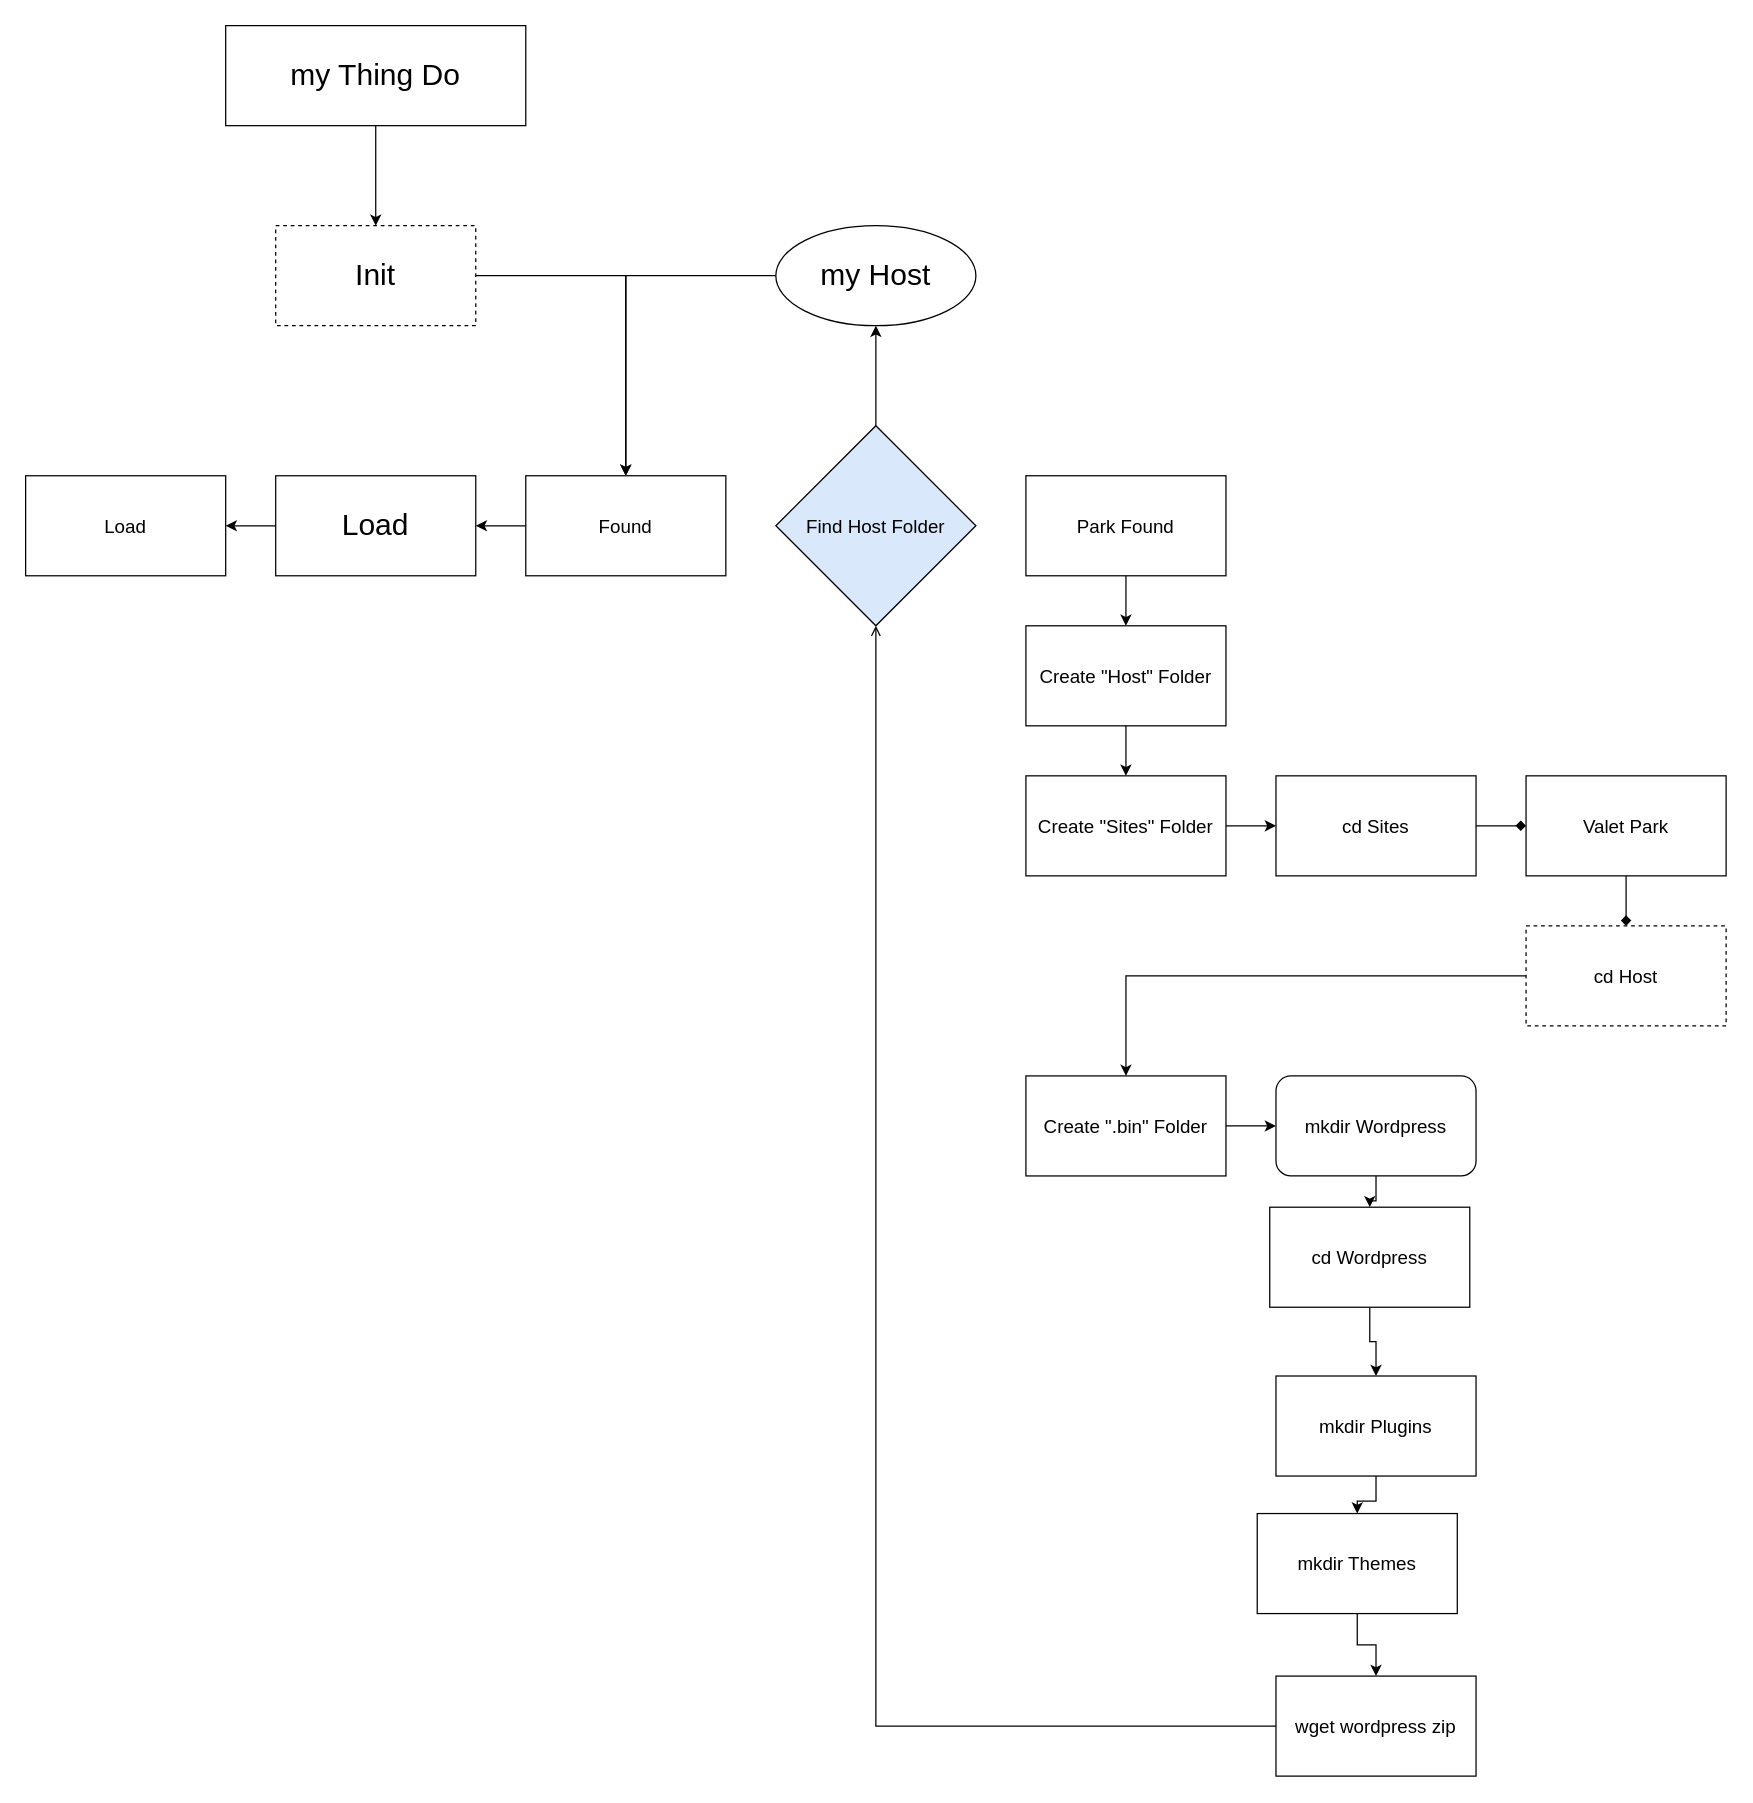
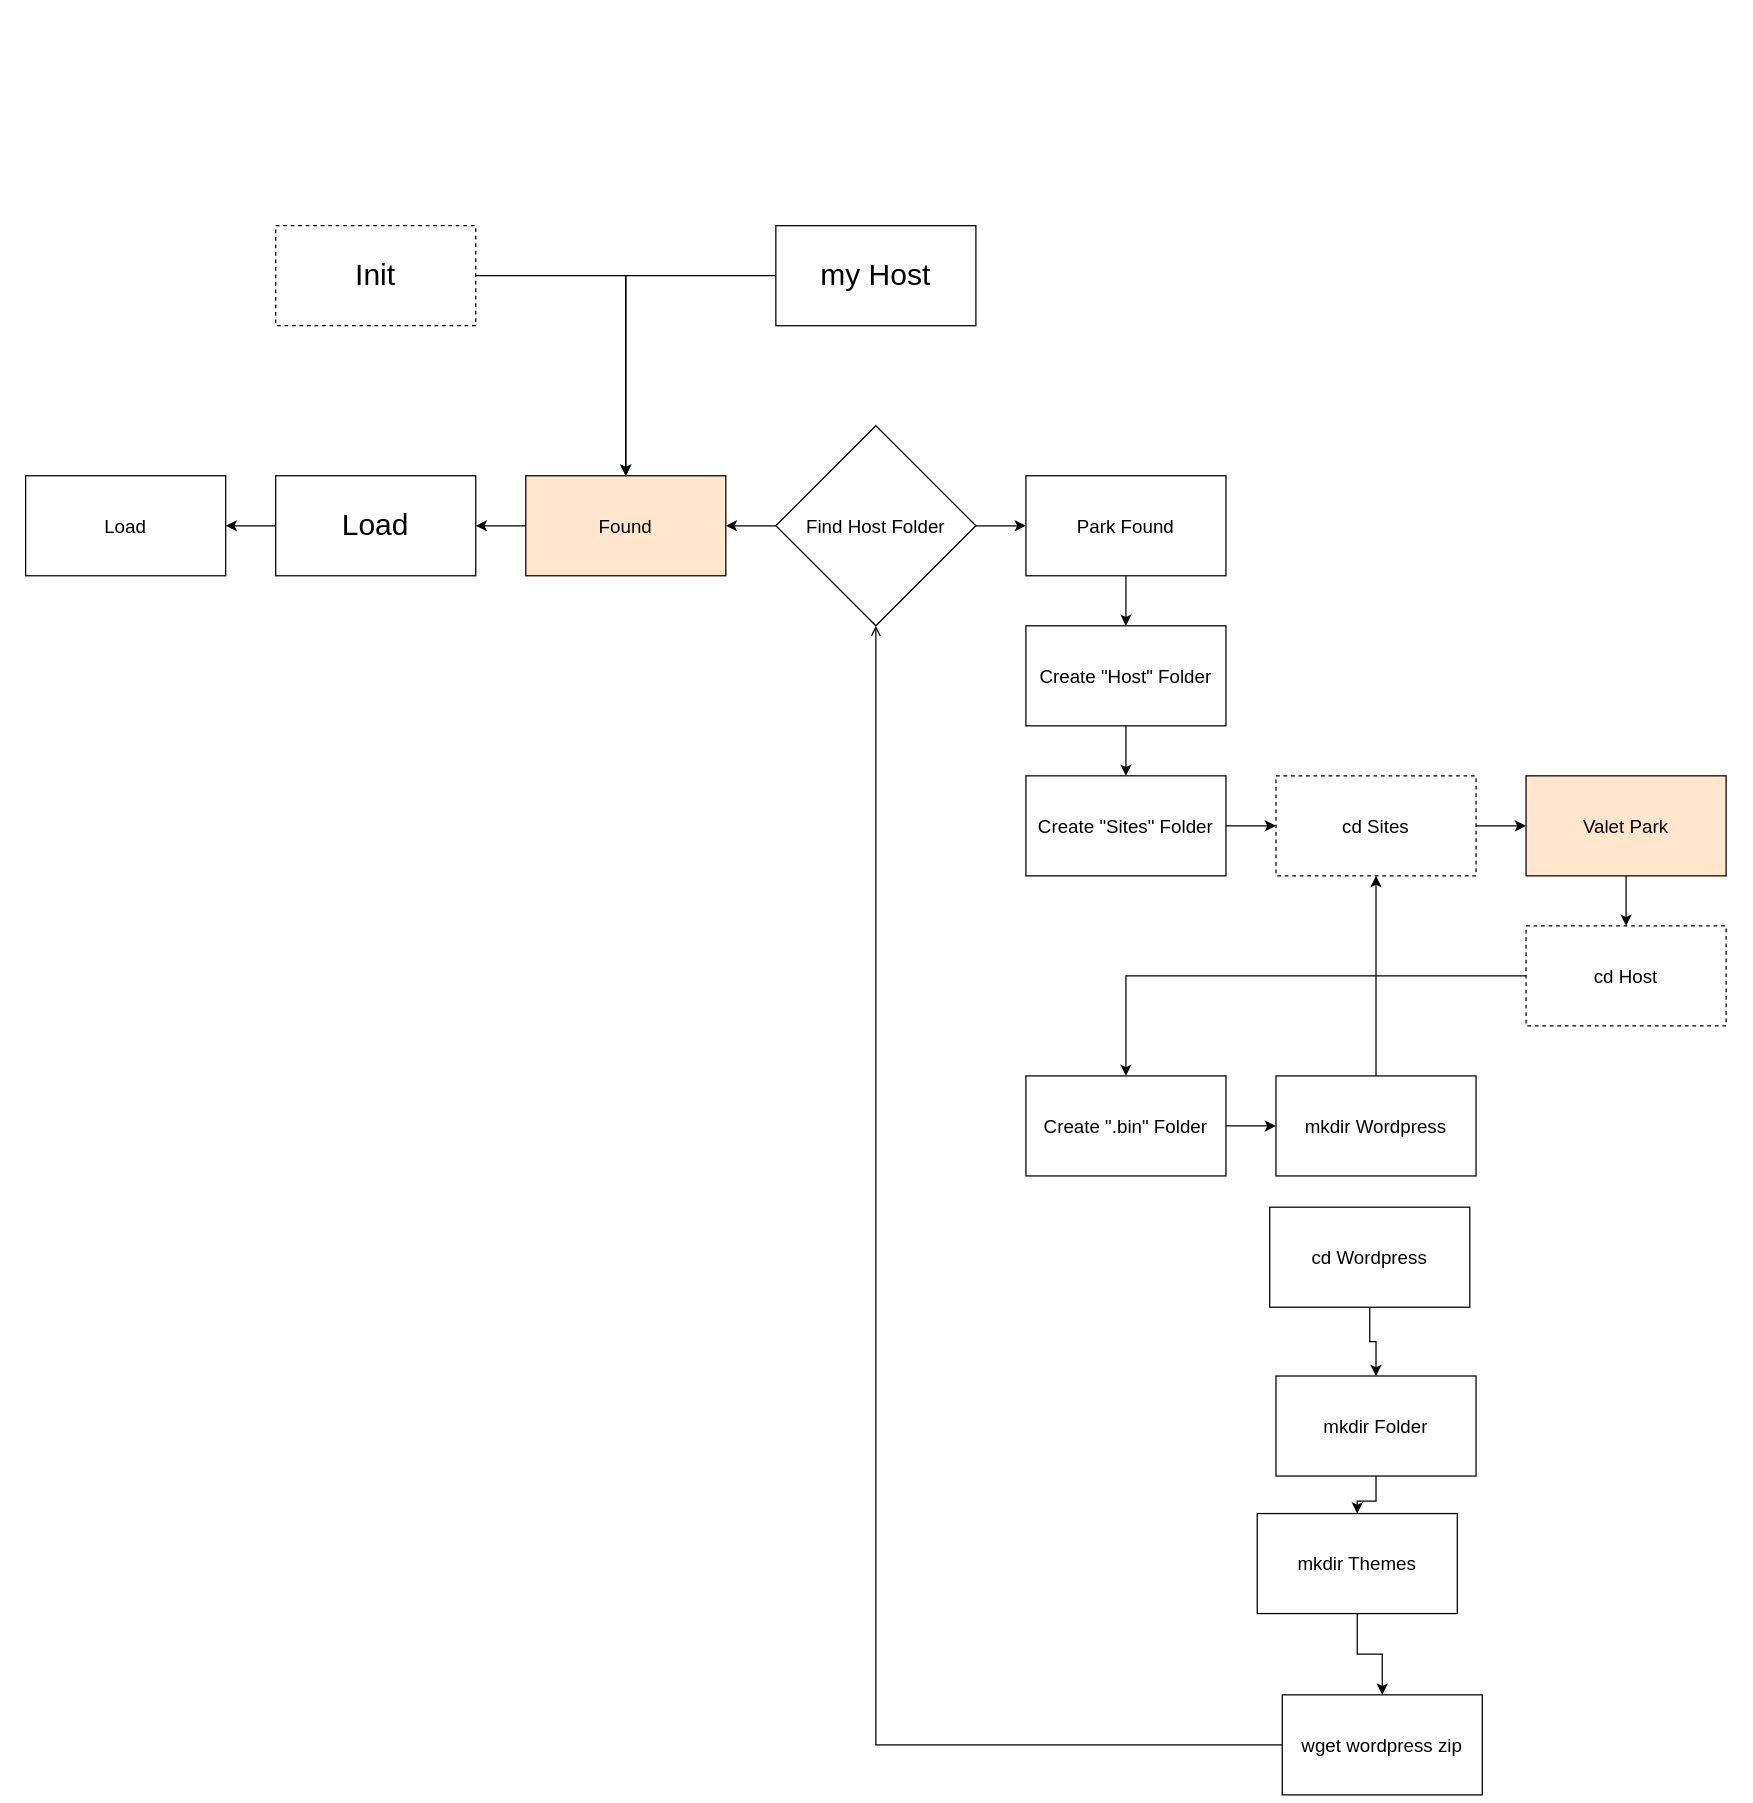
node "my Thing Do": removed
edge "my Thing Do" -> "Init": removed
node "my Host": shape ellipse -> rectangle
edge "Find Host Folder" -> "my Host": now "Find Host Folder" -> "Found"
node "Found": fillcolor #ffffff -> #ffe6cc
node "Find Host Folder": fillcolor #dae8fc -> #ffffff
edge "Find Host Folder" -> "Park Found": added
node "cd Sites": style solid -> dashed
edge "cd Sites" -> "Valet Park": arrowhead diamond -> classic
node "Valet Park": fillcolor #ffffff -> #ffe6cc
edge "Valet Park" -> "cd Host": arrowhead diamond -> classic
node "mkdir Wordpress": shape rounded rectangle -> rectangle
edge "mkdir Wordpress" -> "cd Wordpress": now "mkdir Wordpress" -> "cd Sites"
node "mkdir Plugins": label "mkdir Plugins" -> "mkdir Folder"
node "wget wordpress zip": moved (1376, 1726) -> (1382, 1744)
